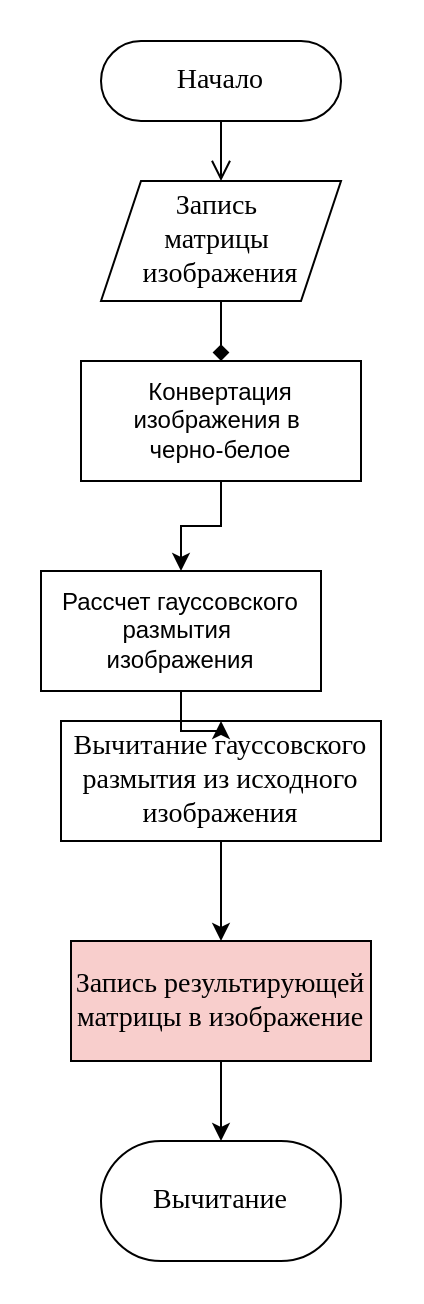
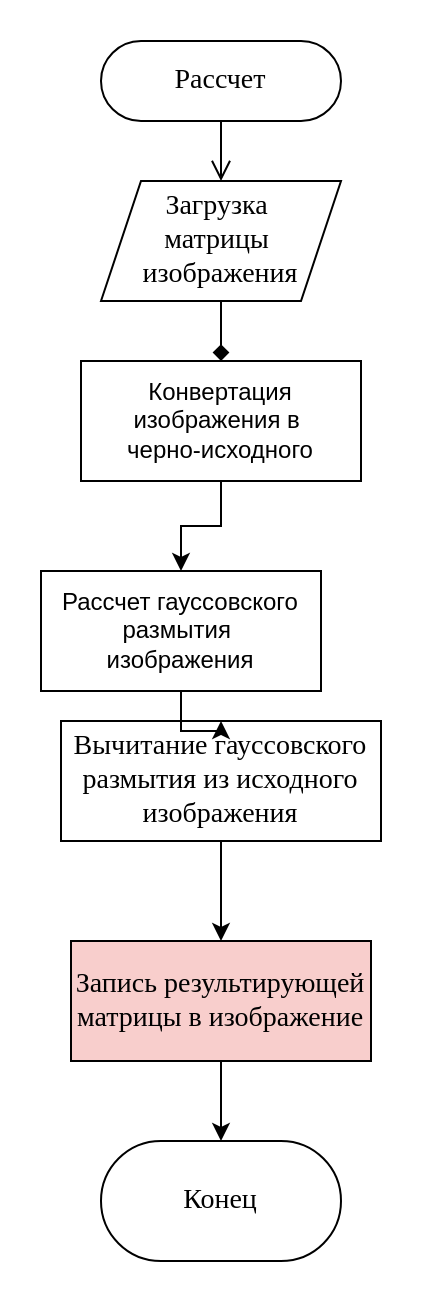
node "Начало": label "Начало" -> "Рассчет"
node "Запись матрицы изображения": label "Запись матрицы изображения" -> "Загрузка матрицы изображения"
node "Конвертация изображения в черно-белое": label "Конвертация изображения в черно-белое" -> "Конвертация изображения в черно-исходного"
node "Вычитание": label "Вычитание" -> "Конец"
